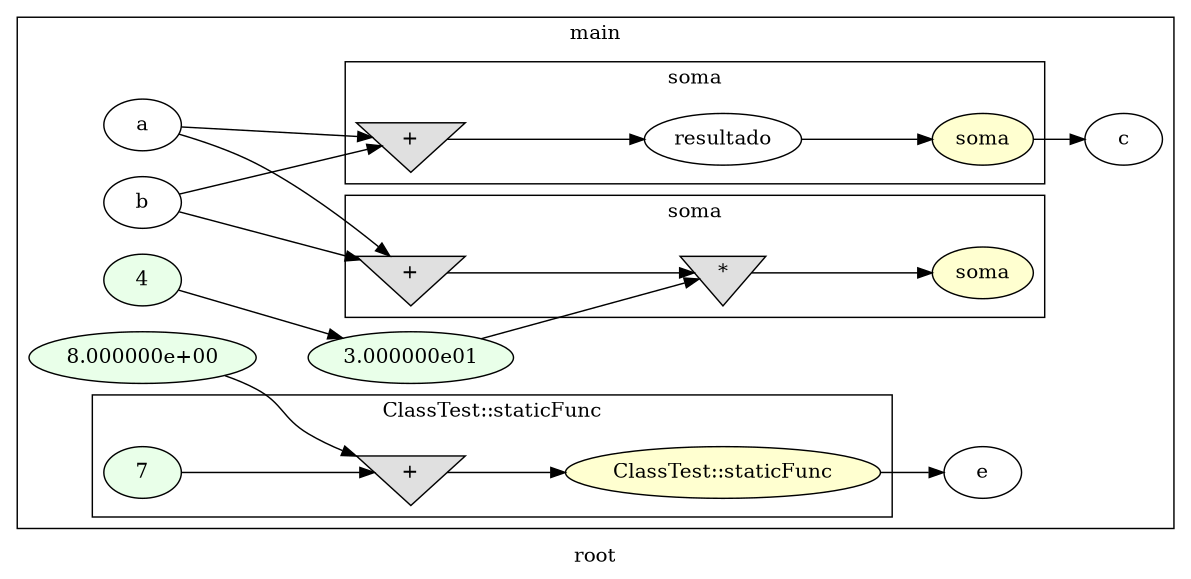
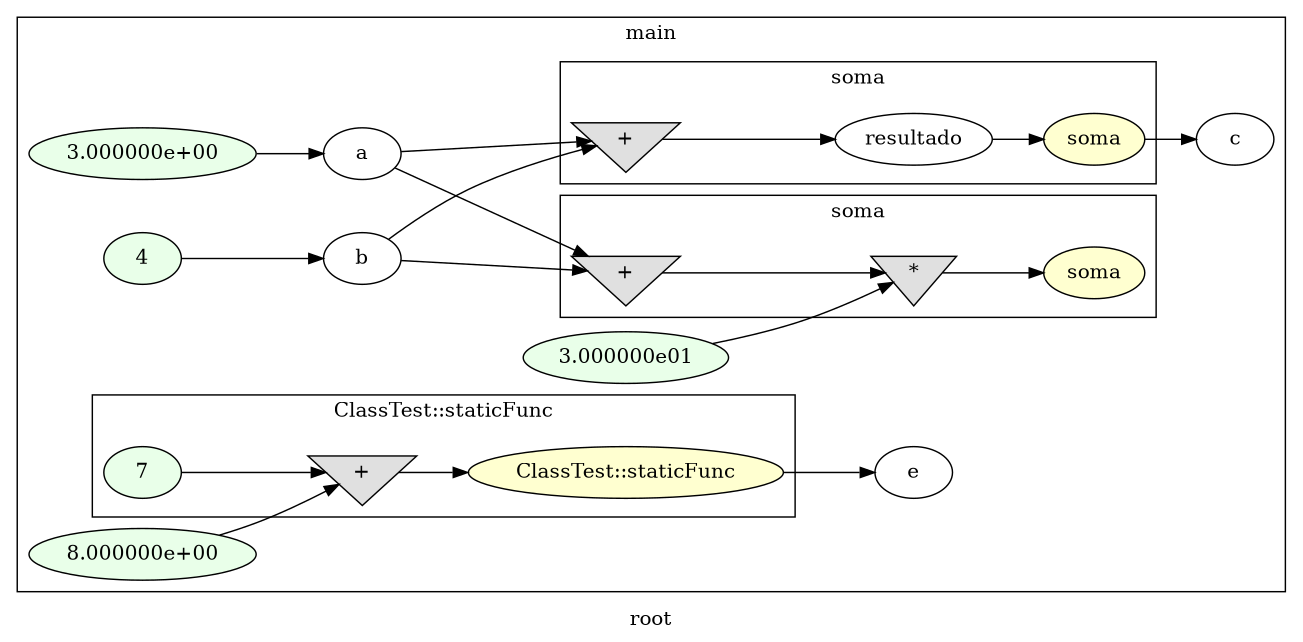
node "3.000000e+00": added
edge "4" -> "3.000000e01": now "4" -> "b"
